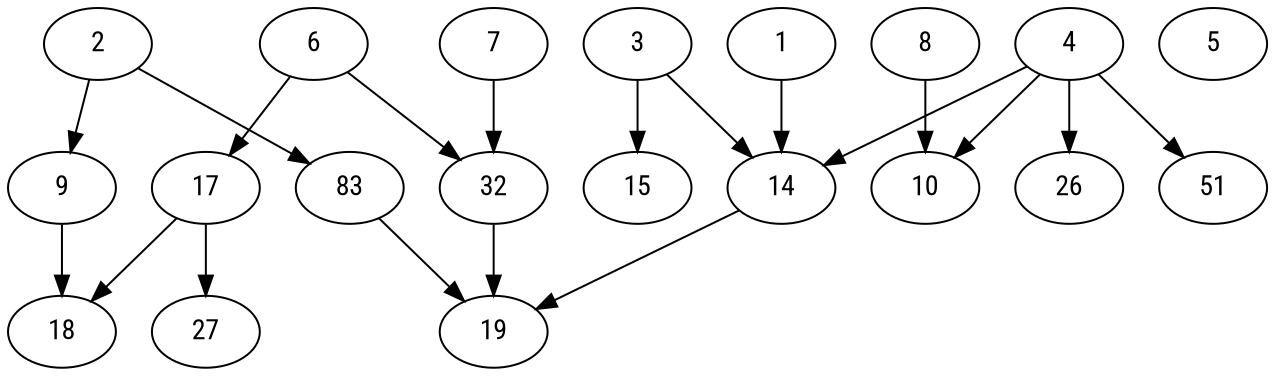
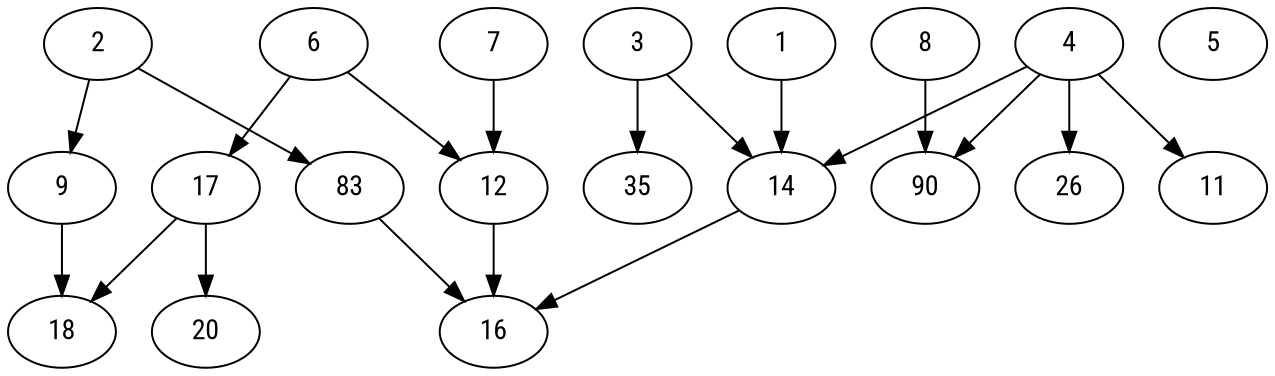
node "32": label "32" -> "12"
node "15": label "15" -> "35"
node "10": label "10" -> "90"
node "51": label "51" -> "11"
node "27": label "27" -> "20"
node "19": label "19" -> "16"
